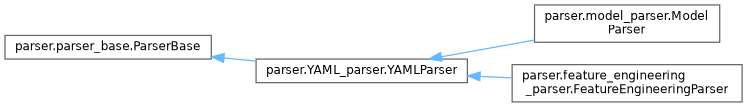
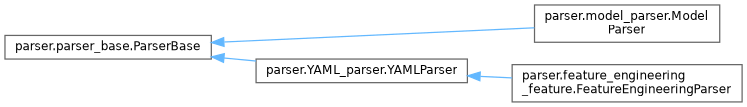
edge "parser.model_parser.Model Parser" -> "parser.YAML_parser.YAMLParser": now "parser.model_parser.Model Parser" -> "parser.parser_base.ParserBase"
node "parser.feature_engineering _parser.FeatureEngineeringParser": label "parser.feature_engineering _parser.FeatureEngineeringParser" -> "parser.feature_engineering _feature.FeatureEngineeringParser"
